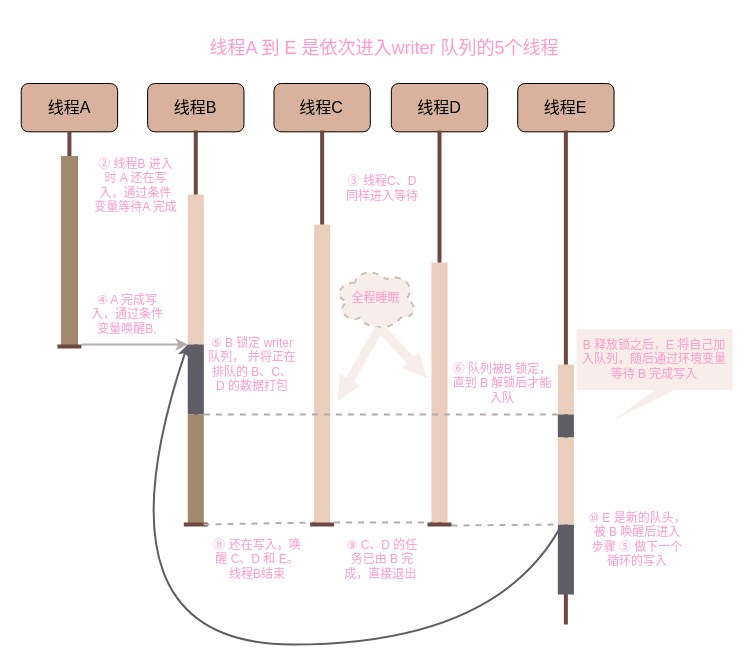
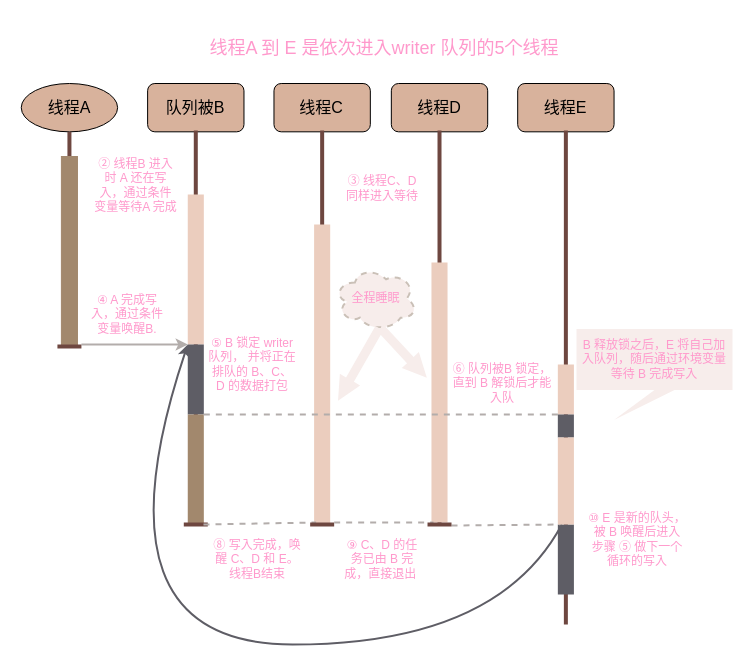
node "线程A": shape rounded rectangle -> ellipse
node "线程B": label "线程B" -> "队列被B"
node "⑧ 还在写入，唤醒 C、D 和 E。 线程B结束": label "⑧ 还在写入，唤醒 C、D 和 E。 线程B结束" -> "⑧ 写入完成，唤醒 C、D 和 E。 线程B结束"
